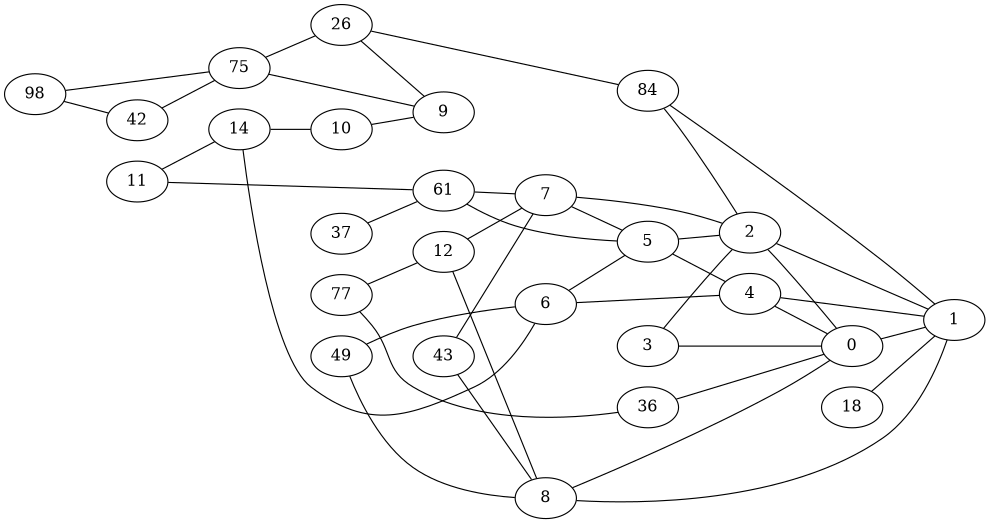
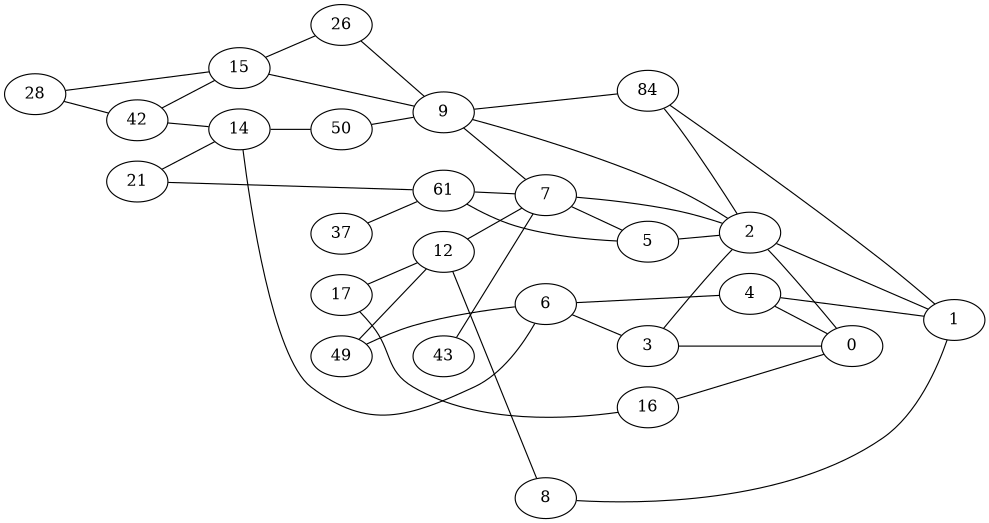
edge "26" -- "84": now "9" -- "84"
node "75": label "75" -> "15"
node "98": label "98" -> "28"
edge "42" -- "14": added
node "10": label "10" -> "50"
edge "9" -- "7": added
edge "9" -- "2": added
node "11": label "11" -> "21"
edge "5" -- "4": removed
edge "5" -- "6": now "3" -- "6"
node "77": label "77" -> "17"
edge "1" -- "0": removed
node "36": label "36" -> "16"
node "18": removed
edge "43" -- "8": removed
edge "0" -- "8": removed
edge "49" -- "8": now "49" -- "12"
